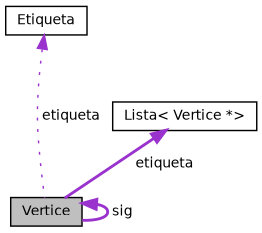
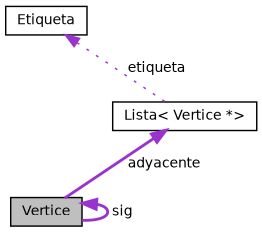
edge "Vertice" -> "Etiqueta": now "Lista< Vertice *>" -> "Etiqueta"
edge "Vertice" -> "Lista< Vertice *>": label " etiqueta" -> " adyacente"
